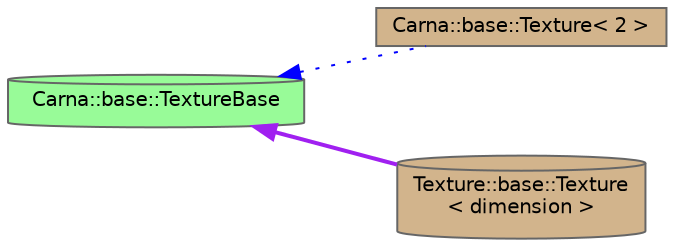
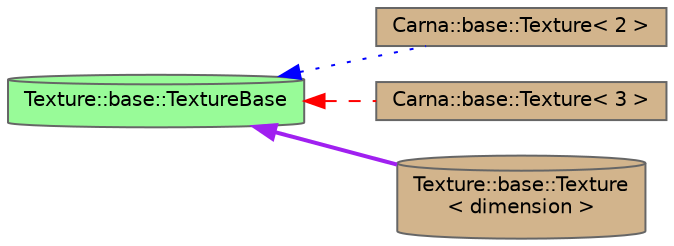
node "Carna::base::TextureBase": label "Carna::base::TextureBase" -> "Texture::base::TextureBase"
node "Carna::base::Texture< 3 >": added
